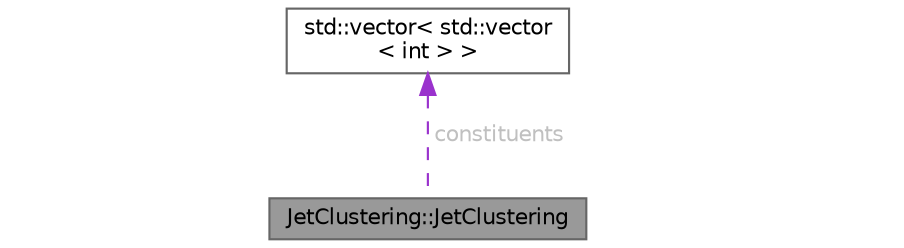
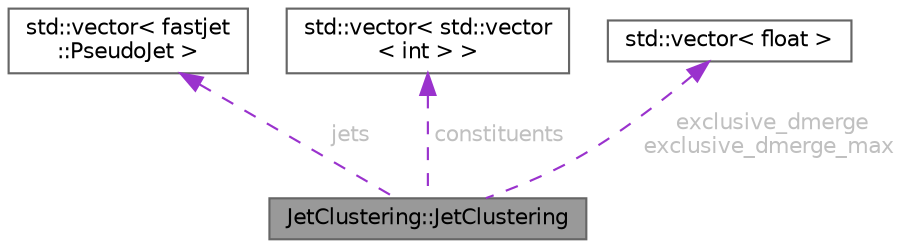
node "std::vector< fastjet ::PseudoJet >": added
node "std::vector< float >": added
